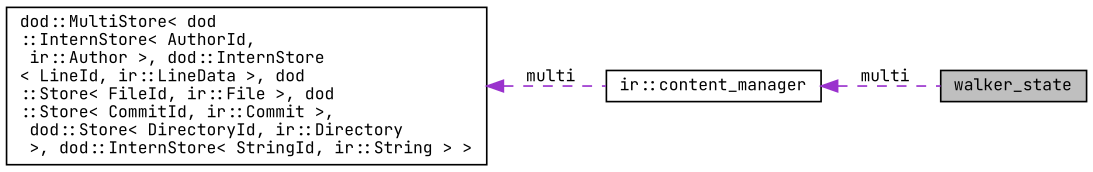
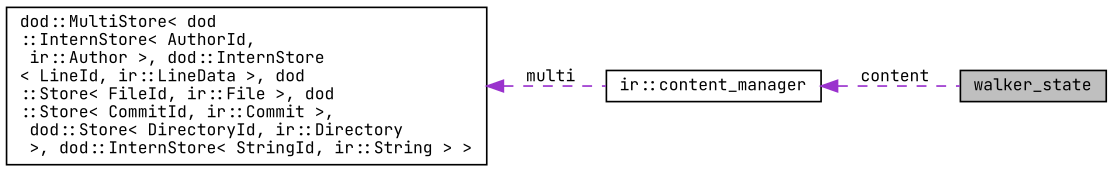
edge "walker_state" -> "ir::content_manager": label " multi" -> " content"
